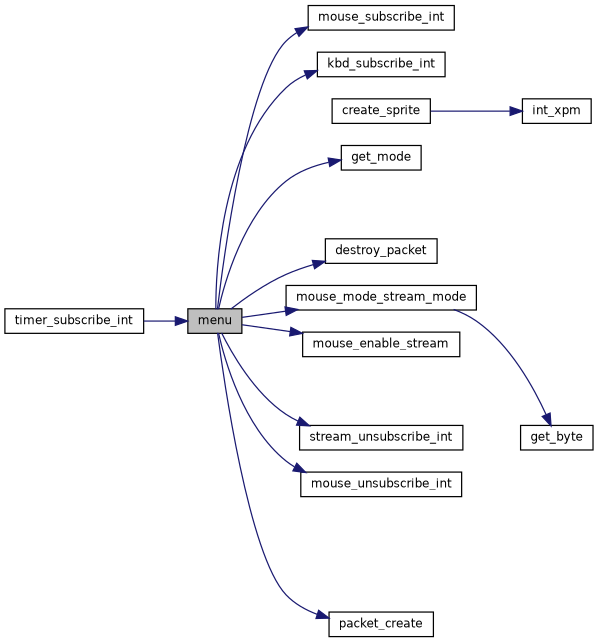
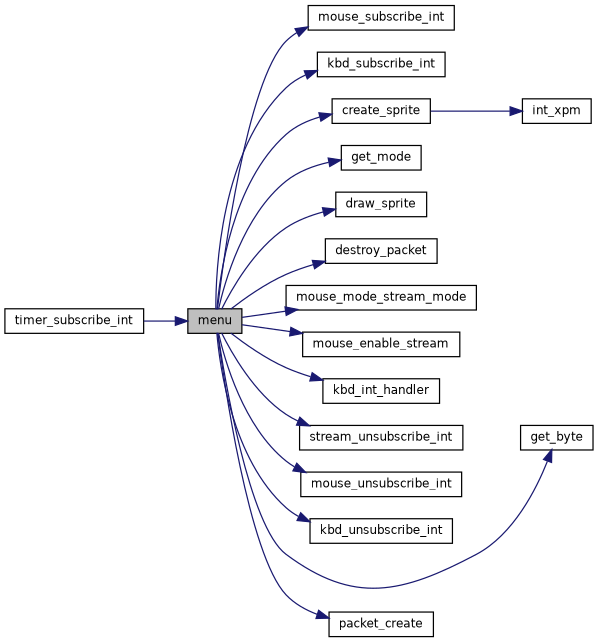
edge "menu" -> "create_sprite": added
node "draw_sprite": added
edge "mouse_mode_stream_mode" -> "get_byte": now "menu" -> "get_byte"
node "kbd_int_handler": added
node "kbd_unsubscribe_int": added
